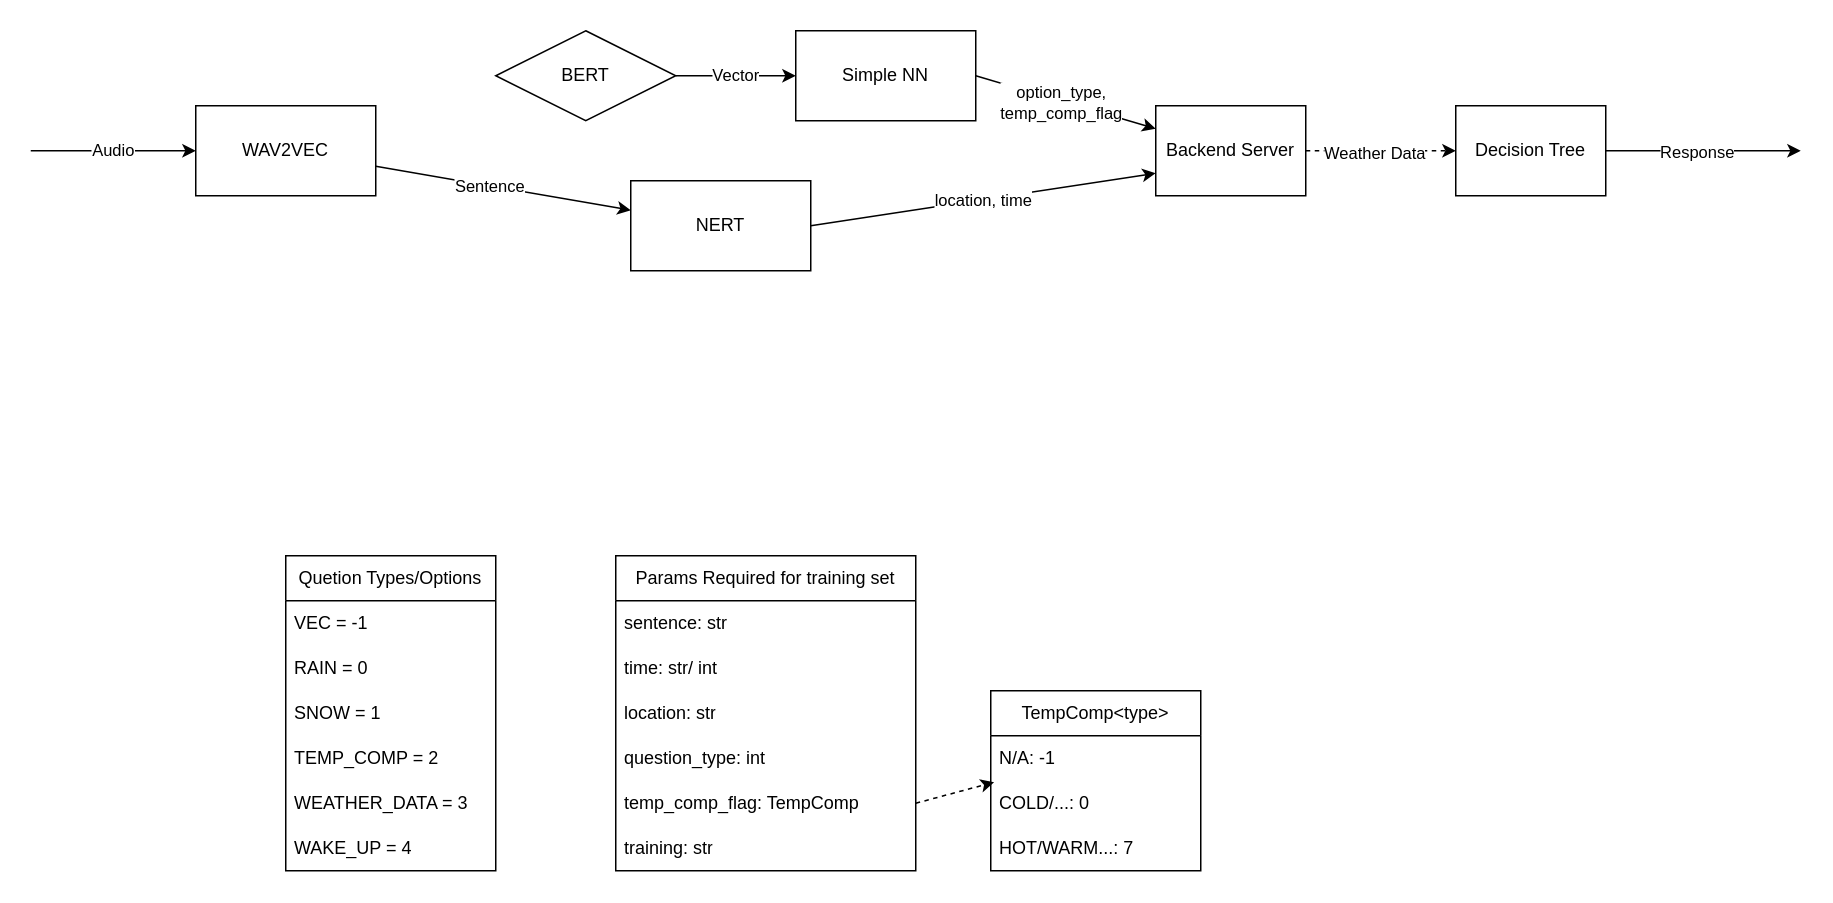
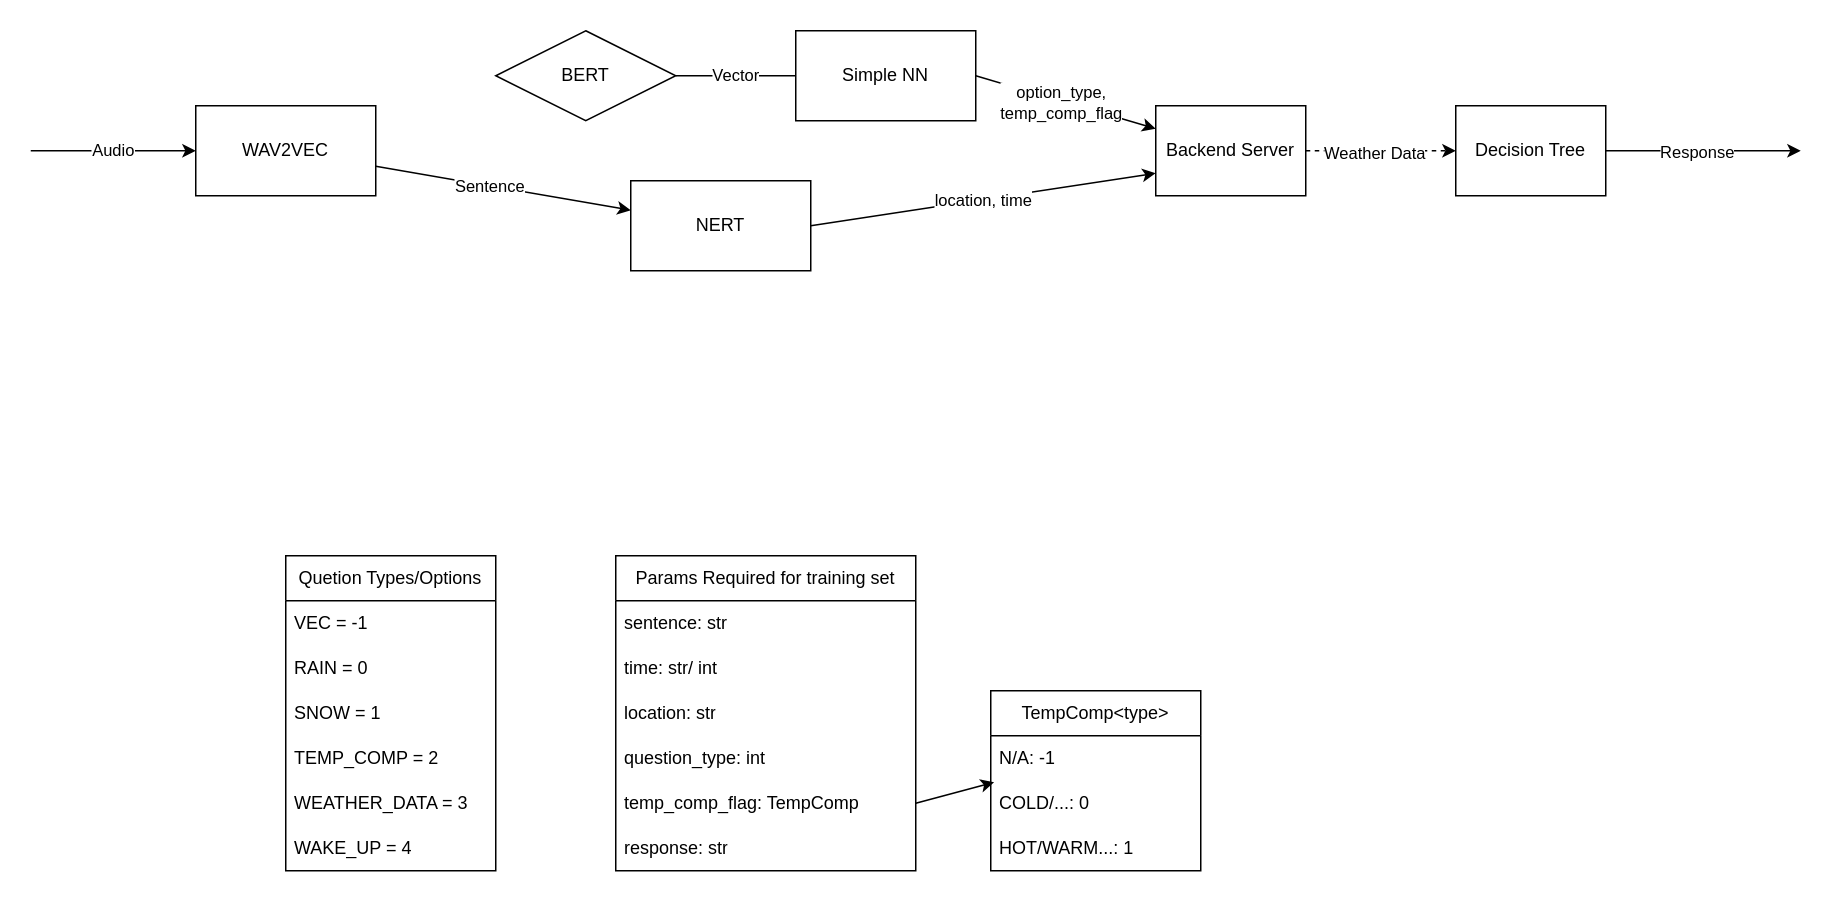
edge "BERT" -> "Simple NN": arrowhead classic -> none
edge "temp_comp_flag: TempComp" -> "COLD/...: 0": style dashed -> solid
node "training: str": label "training: str" -> "response: str"
node "HOT/WARM...: 7": label "HOT/WARM...: 7" -> "HOT/WARM...: 1"
